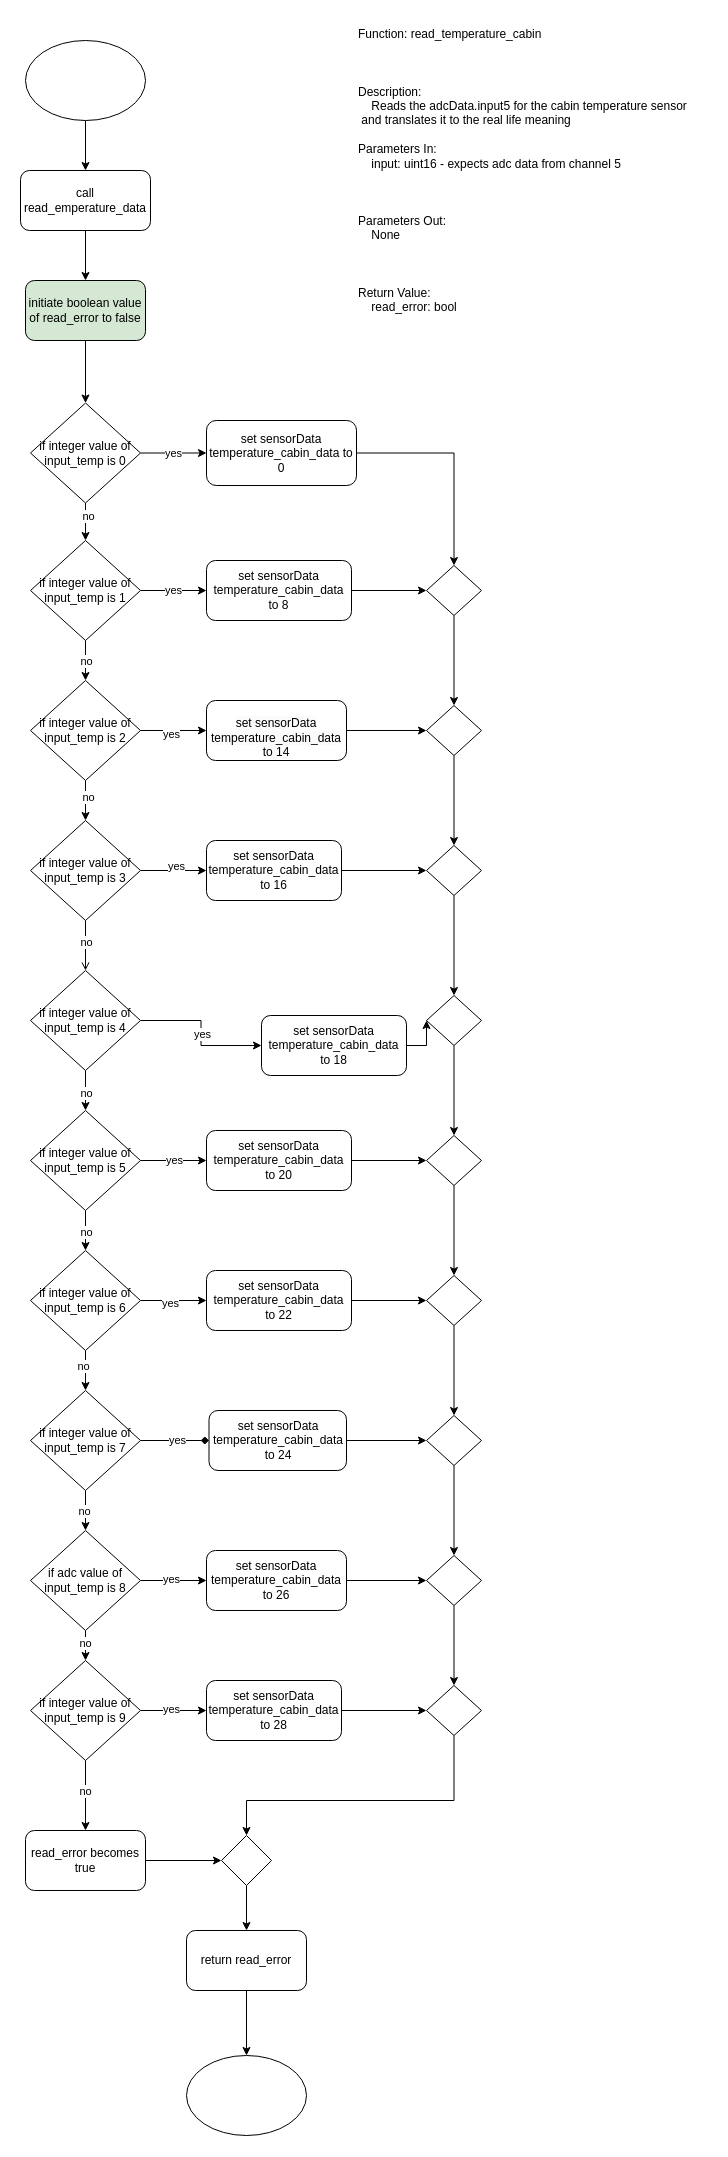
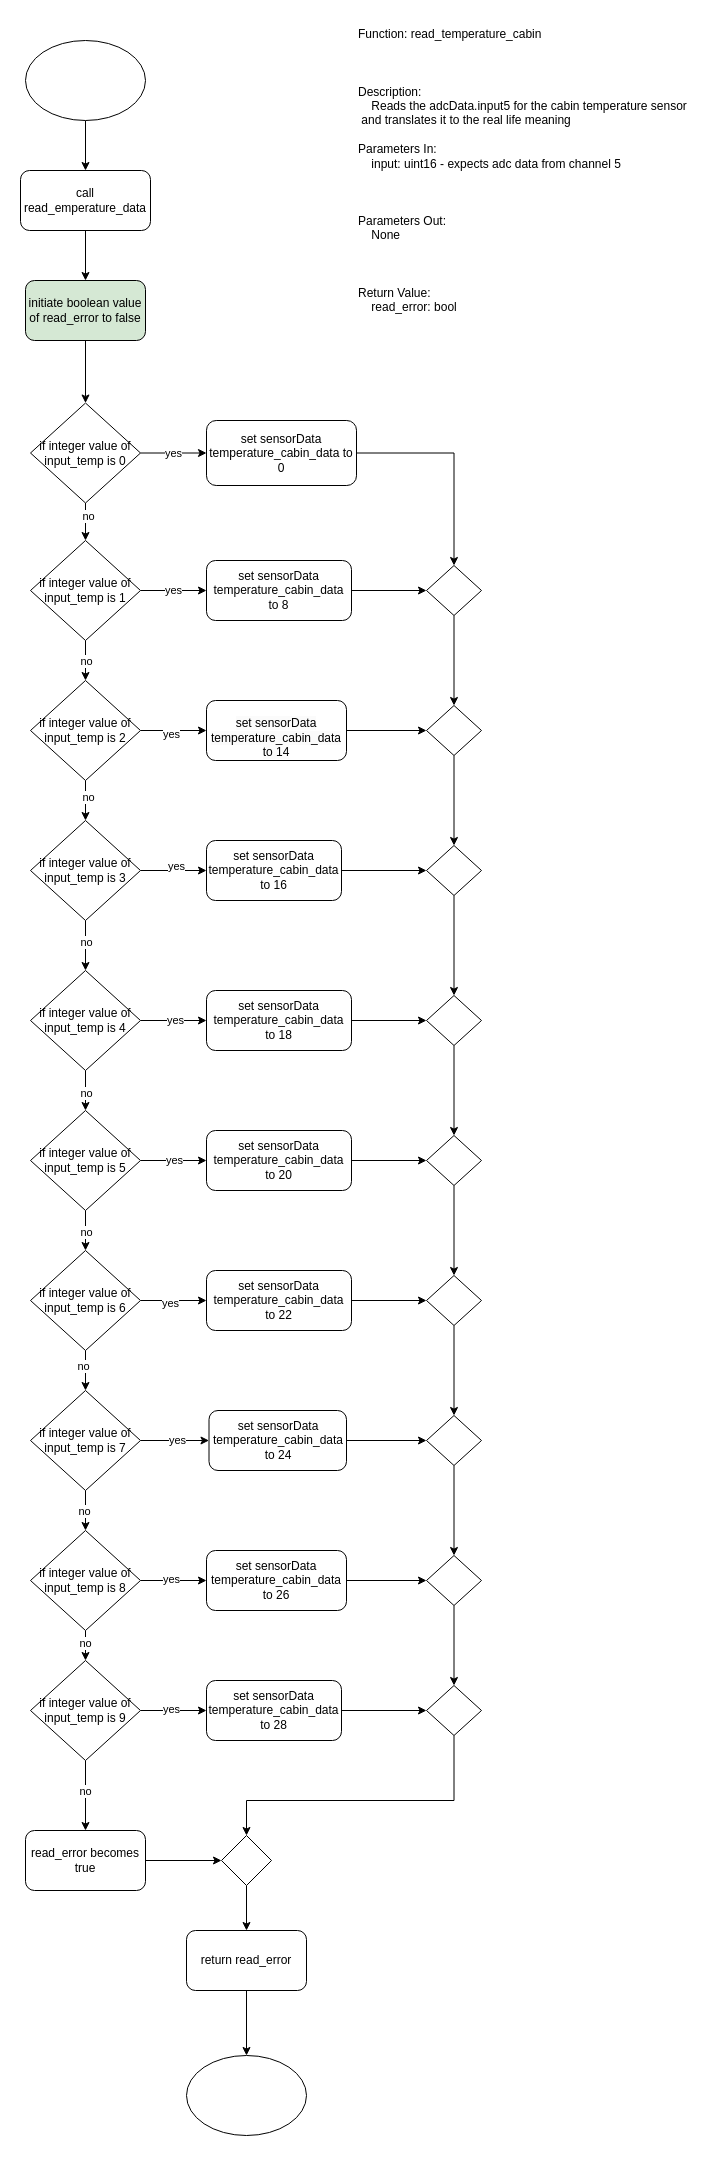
edge "if integer value of input_temp is 3" -> "if integer value of input_temp is 4": arrowhead open -> classic
node "set sensorData temperature_cabin_data to 18": moved (334, 1046) -> (279, 1021)
edge "if integer value of input_temp is 7" -> "set sensorData temperature_cabin_data to 24": arrowhead diamond -> classic
node "if adc value of input_temp is 8": label "if adc value of input_temp is 8" -> "if integer value of input_temp is 8"
